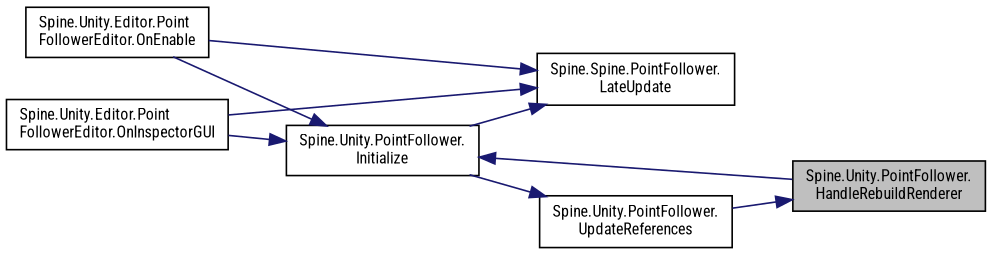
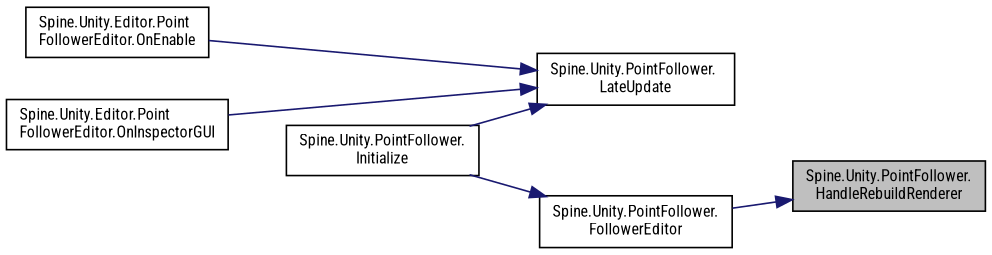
node "Spine.Spine.PointFollower. LateUpdate": label "Spine.Spine.PointFollower. LateUpdate" -> "Spine.Unity.PointFollower. LateUpdate"
edge "Spine.Unity.Editor.Point FollowerEditor.OnEnable" -> "Spine.Unity.PointFollower. Initialize": removed
edge "Spine.Unity.Editor.Point FollowerEditor.OnInspectorGUI" -> "Spine.Unity.PointFollower. Initialize": removed
edge "Spine.Unity.PointFollower. HandleRebuildRenderer" -> "Spine.Unity.PointFollower. Initialize": removed
node "Spine.Unity.PointFollower. UpdateReferences": label "Spine.Unity.PointFollower. UpdateReferences" -> "Spine.Unity.PointFollower. FollowerEditor"
